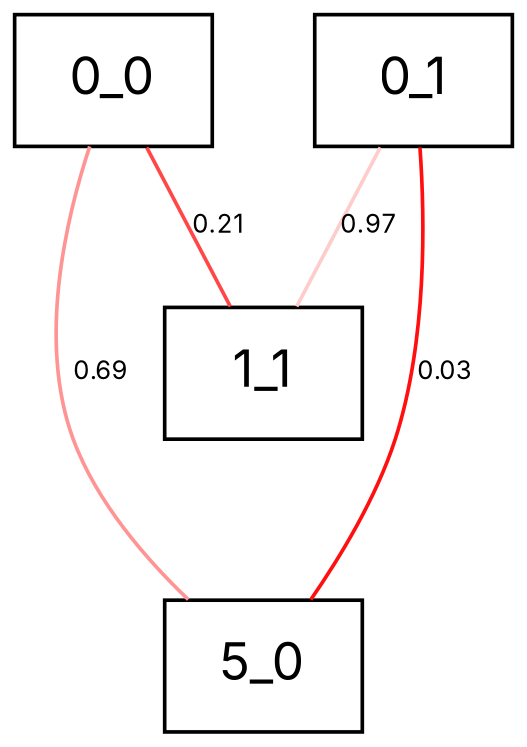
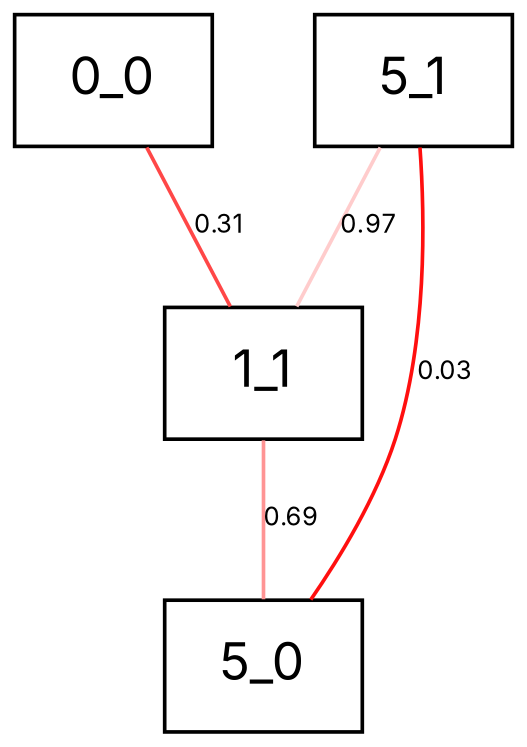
node "0_1": label "0_1" -> "5_1"
edge "0_0" -- "1_1": label "0.21" -> "0.31"
edge "0_0" -- "5_0": now "1_1" -- "5_0"
